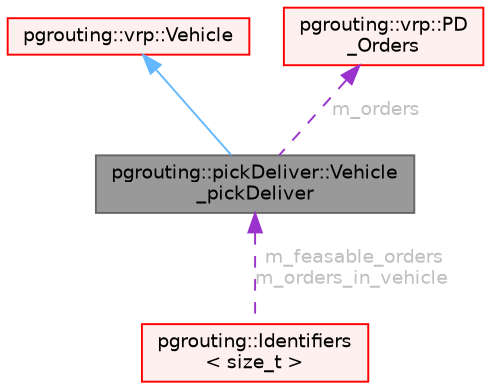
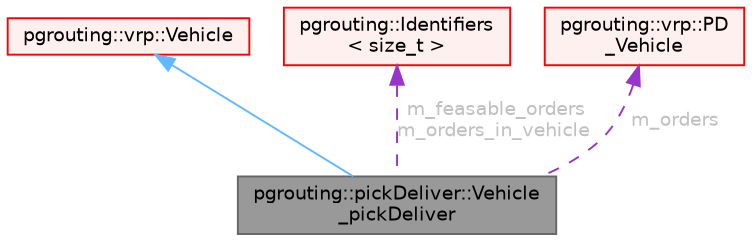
node "pgrouting::vrp::PD _Orders": label "pgrouting::vrp::PD _Orders" -> "pgrouting::vrp::PD _Vehicle"
edge "pgrouting::Identifiers < size_t >" -> "pgrouting::pickDeliver::Vehicle _pickDeliver": reversed
